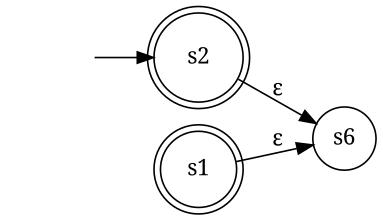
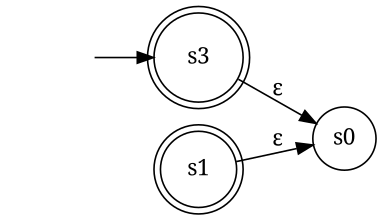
node "s2": label "s2" -> "s3"
node "s6": label "s6" -> "s0"
